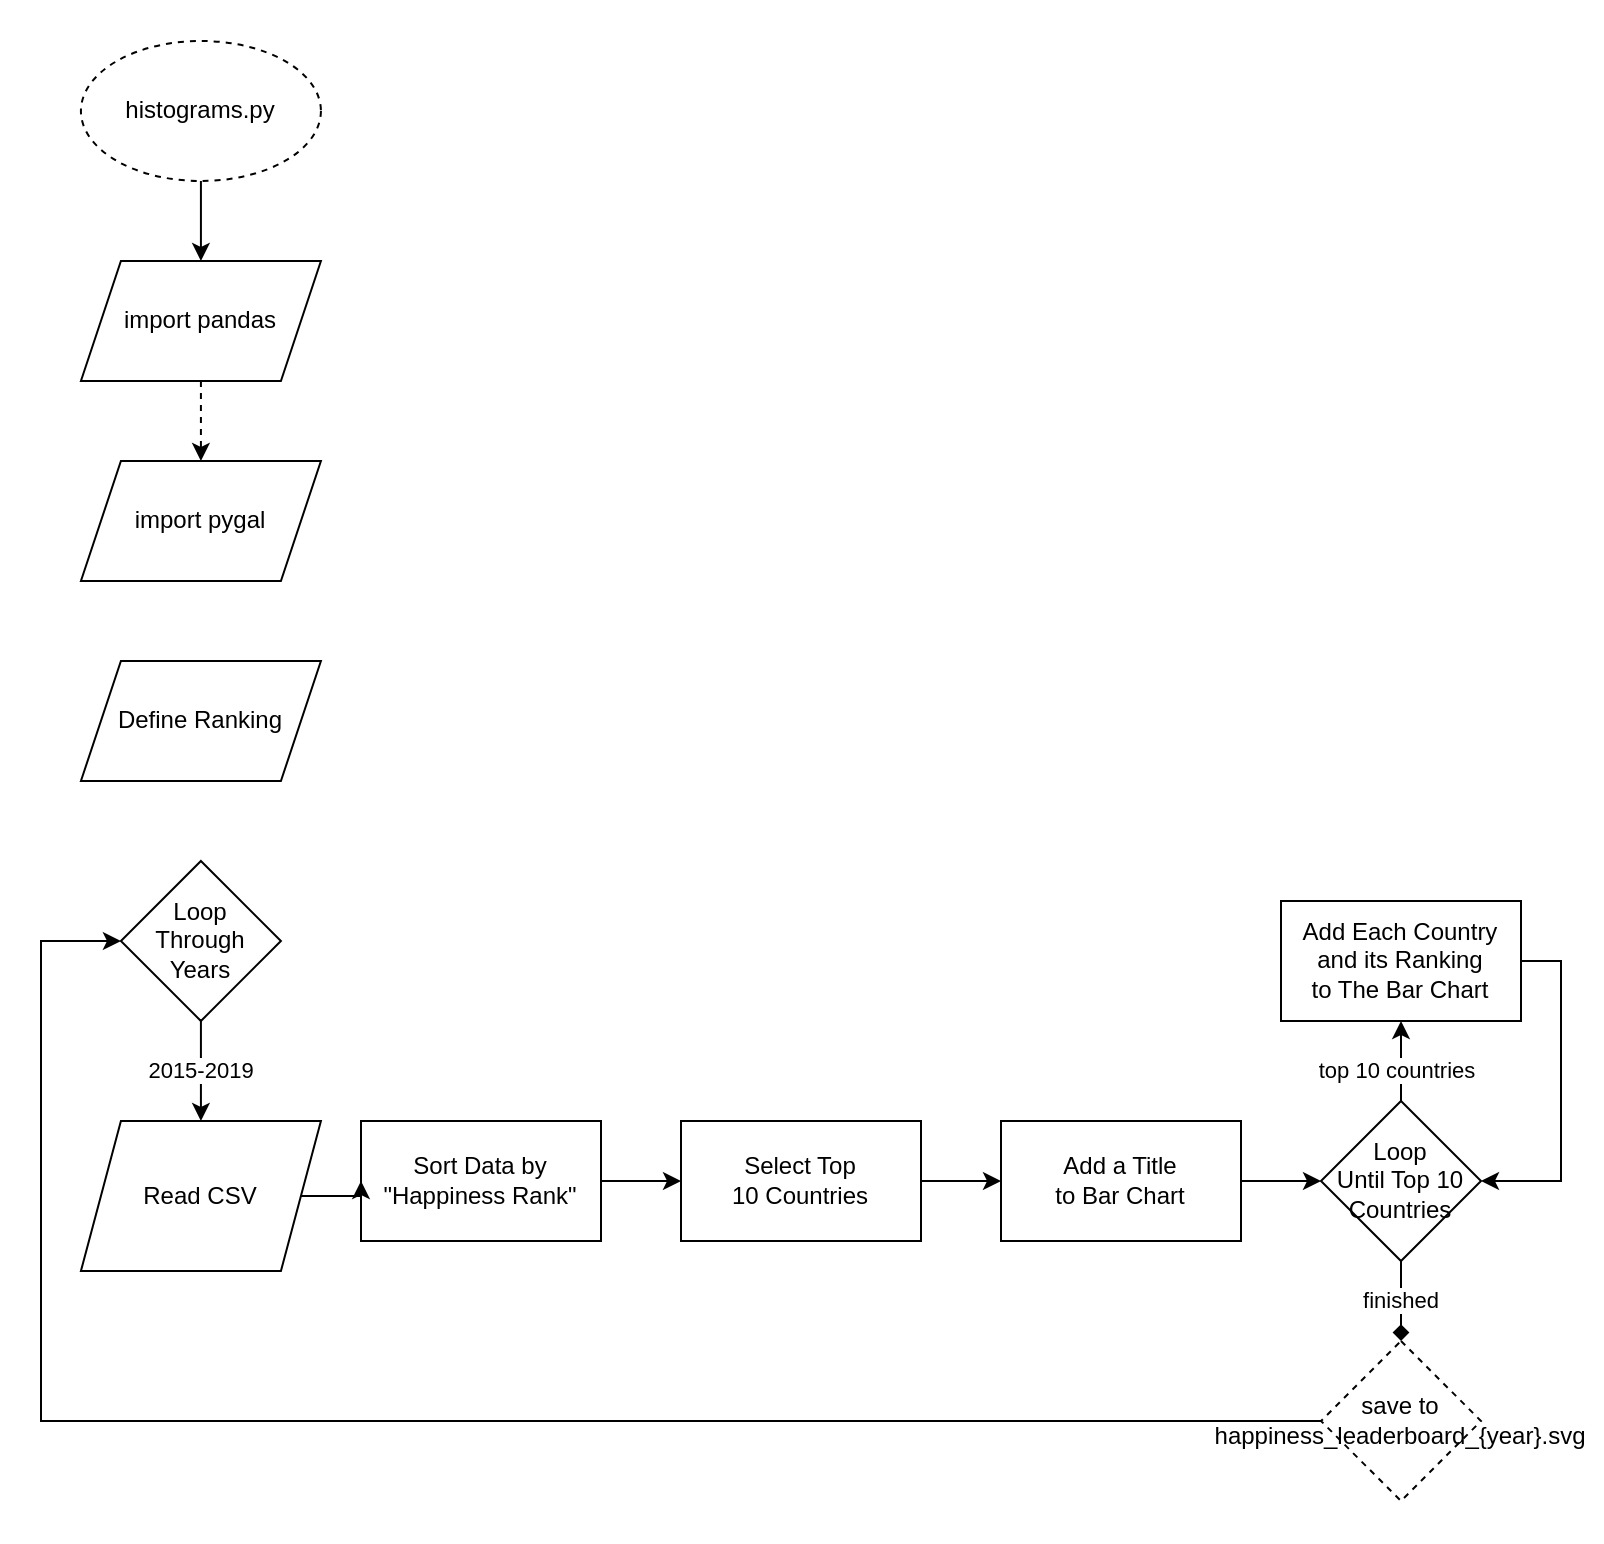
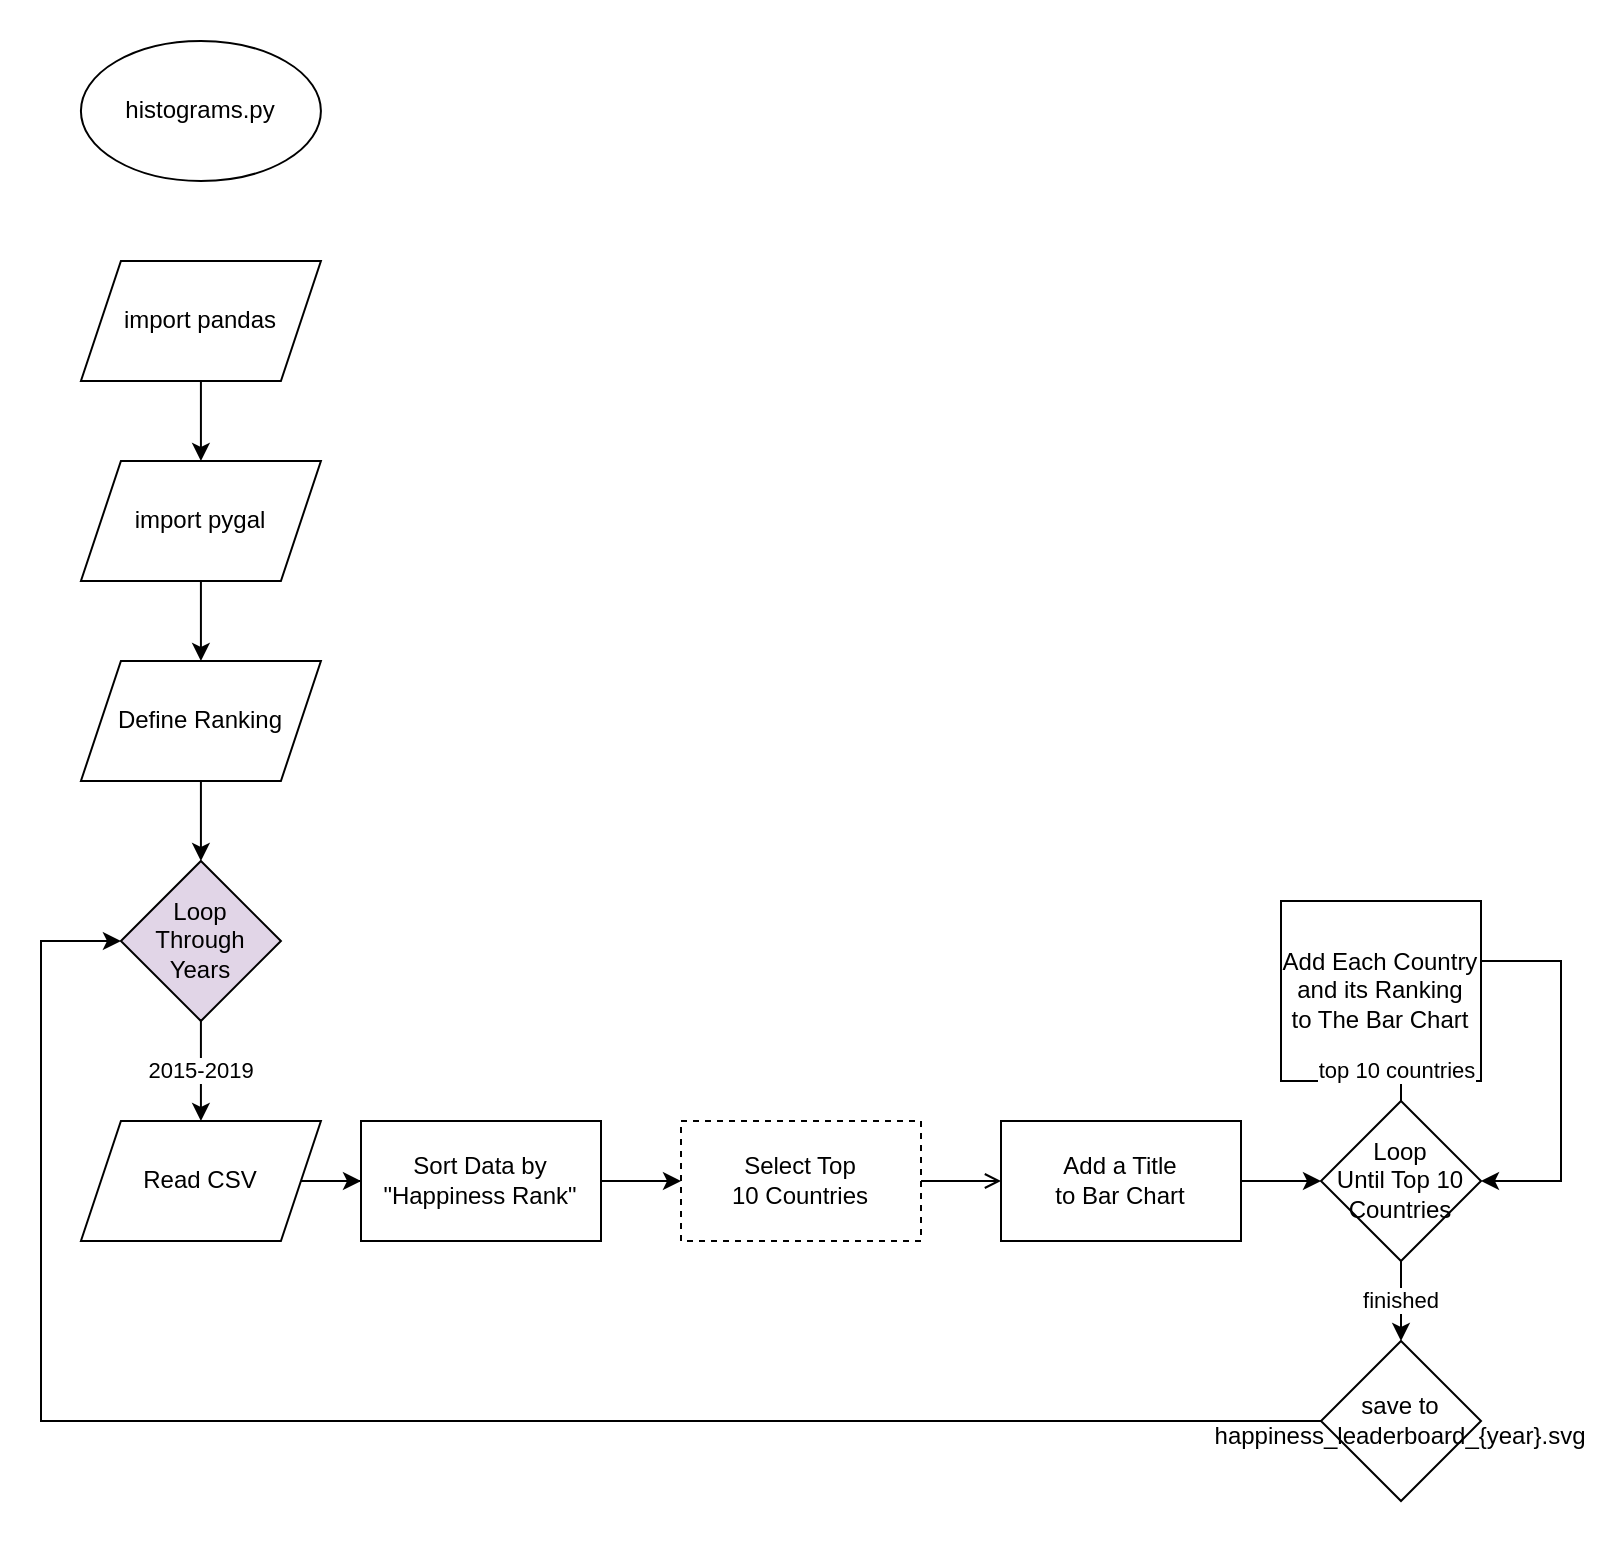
node "histograms.py": style dashed -> solid
edge "histograms.py" -> "import pandas": removed
edge "import pandas" -> "import pygal": style dashed -> solid
edge "import pygal" -> "Define Ranking": added
edge "Define Ranking" -> "Loop Through Years": added
node "Loop Through Years": fillcolor #ffffff -> #e1d5e7
node "Add Each Country and its Ranking to The Bar Chart": size 240x120 -> 200x180
node "Select Top 10 Countries": style solid -> dashed
edge "Select Top 10 Countries" -> "Add a Title to Bar Chart": arrowhead classic -> open
node "Read CSV": size 240x150 -> 240x120
edge "Loop Until Top 10 Countries" -> "save to happiness_leaderboard_{year}.svg": arrowhead diamond -> classic
node "save to happiness_leaderboard_{year}.svg": style dashed -> solid
